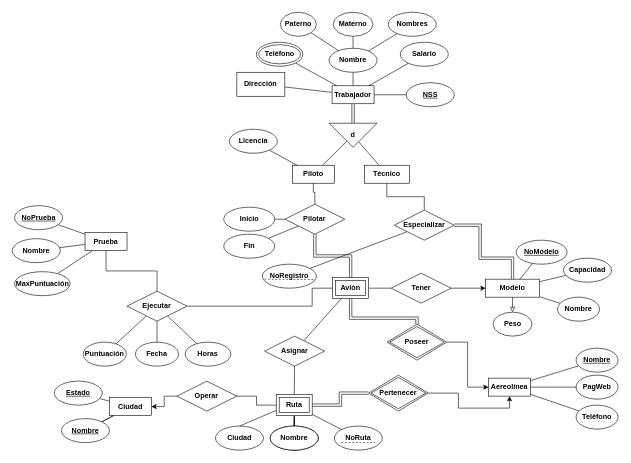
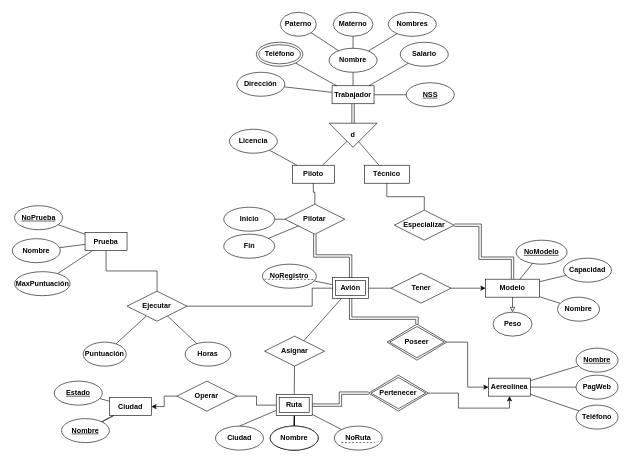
node "Dirección": shape rectangle -> ellipse
edge "Especializar" -- "NoRegistro": now "Avión" -- "NoRegistro"
edge "Ejecutar" -- "Fecha": removed
node "Fecha": removed
